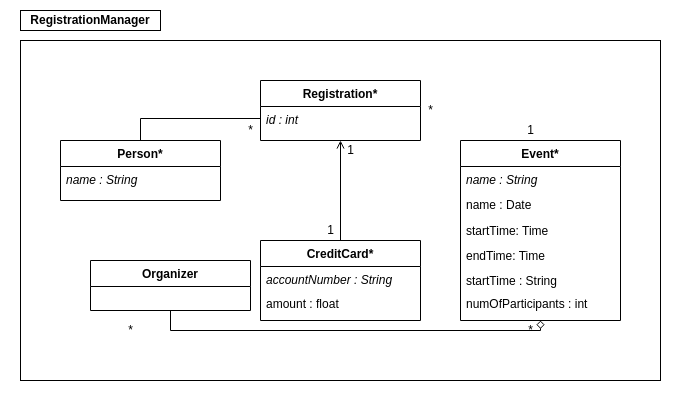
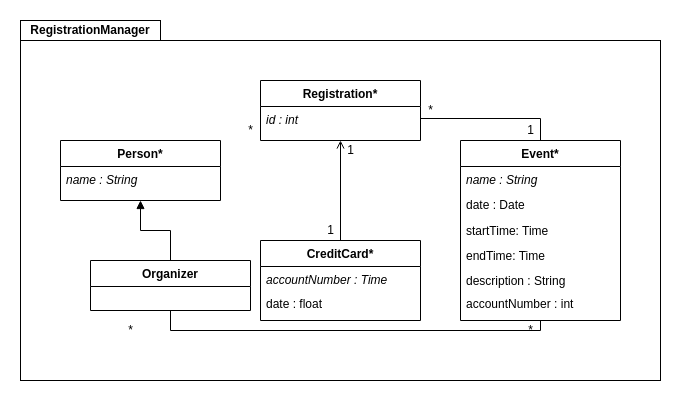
node "RegistrationManager": moved (91, 21) -> (91, 31)
edge "id : int" -- "Person*": removed
edge "id : int" -- "Event*": added
node "name : Date": label "name : Date" -> "date : Date"
edge "Organizer" -> "Person*": added
node "accountNumber : String": label "accountNumber : String" -> "accountNumber : Time"
node "startTime : String": label "startTime : String" -> "description : String"
node "amount : float": label "amount : float" -> "date : float"
node "numOfParticipants : int": label "numOfParticipants : int" -> "accountNumber : int"
edge "Organizer" -> "Event*": arrowhead diamond -> none
